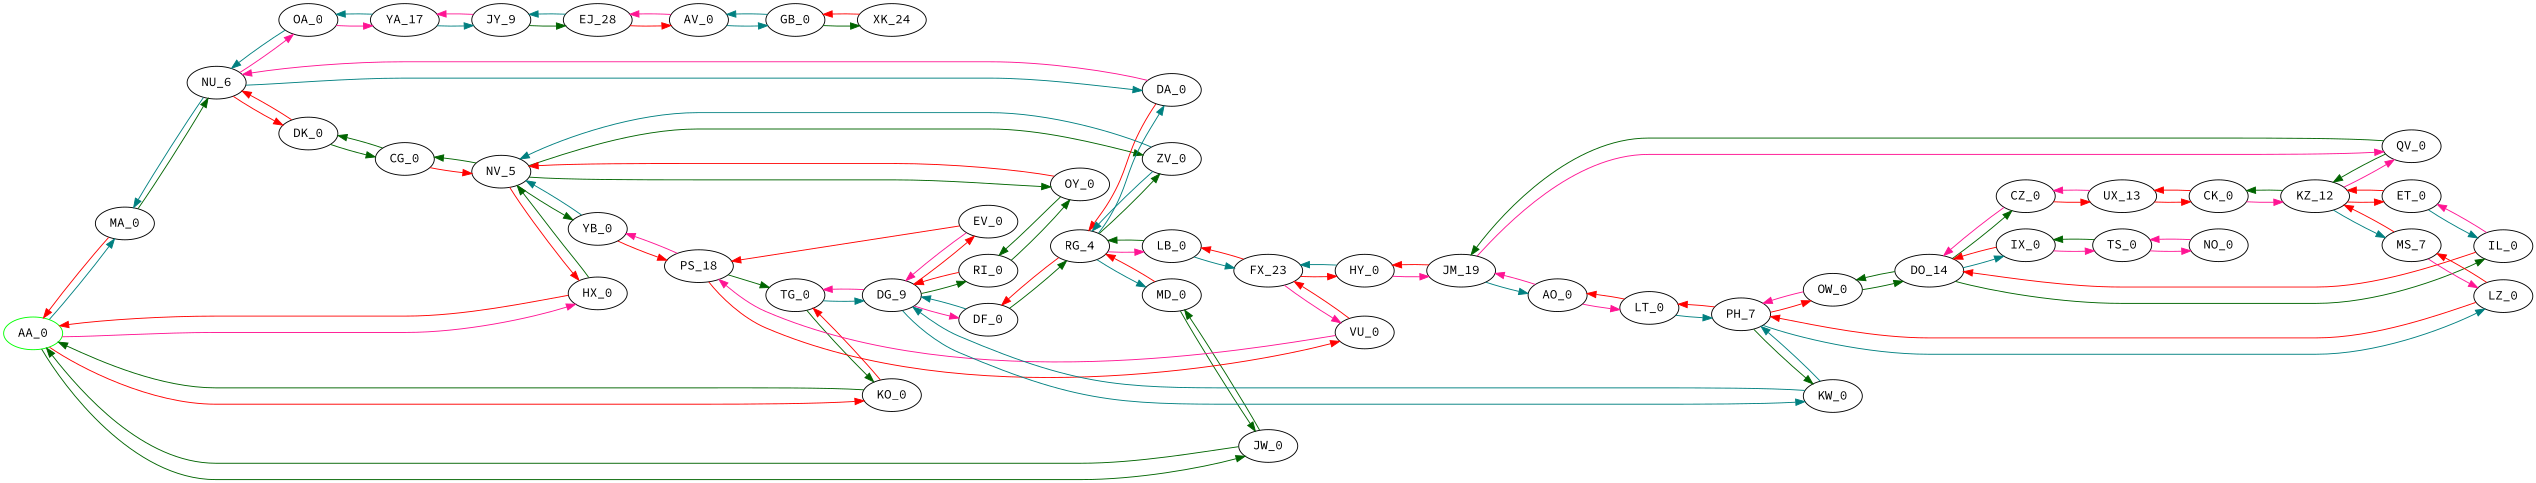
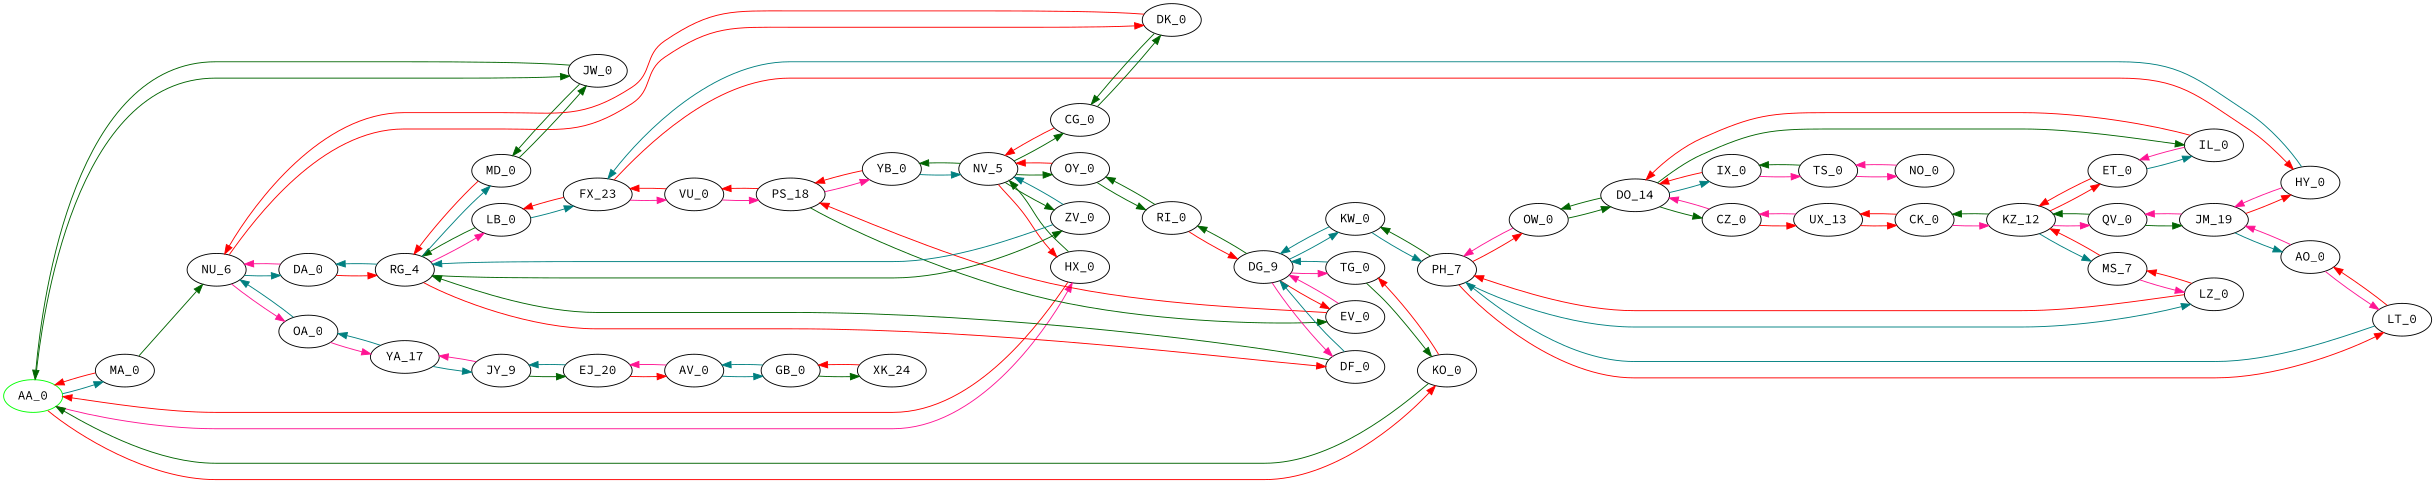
node "EJ_28": label "EJ_28" -> "EJ_20"
edge "NU_6" -> "MA_0": removed
edge "PS_18" -> "TG_0": now "PS_18" -> "EV_0"
